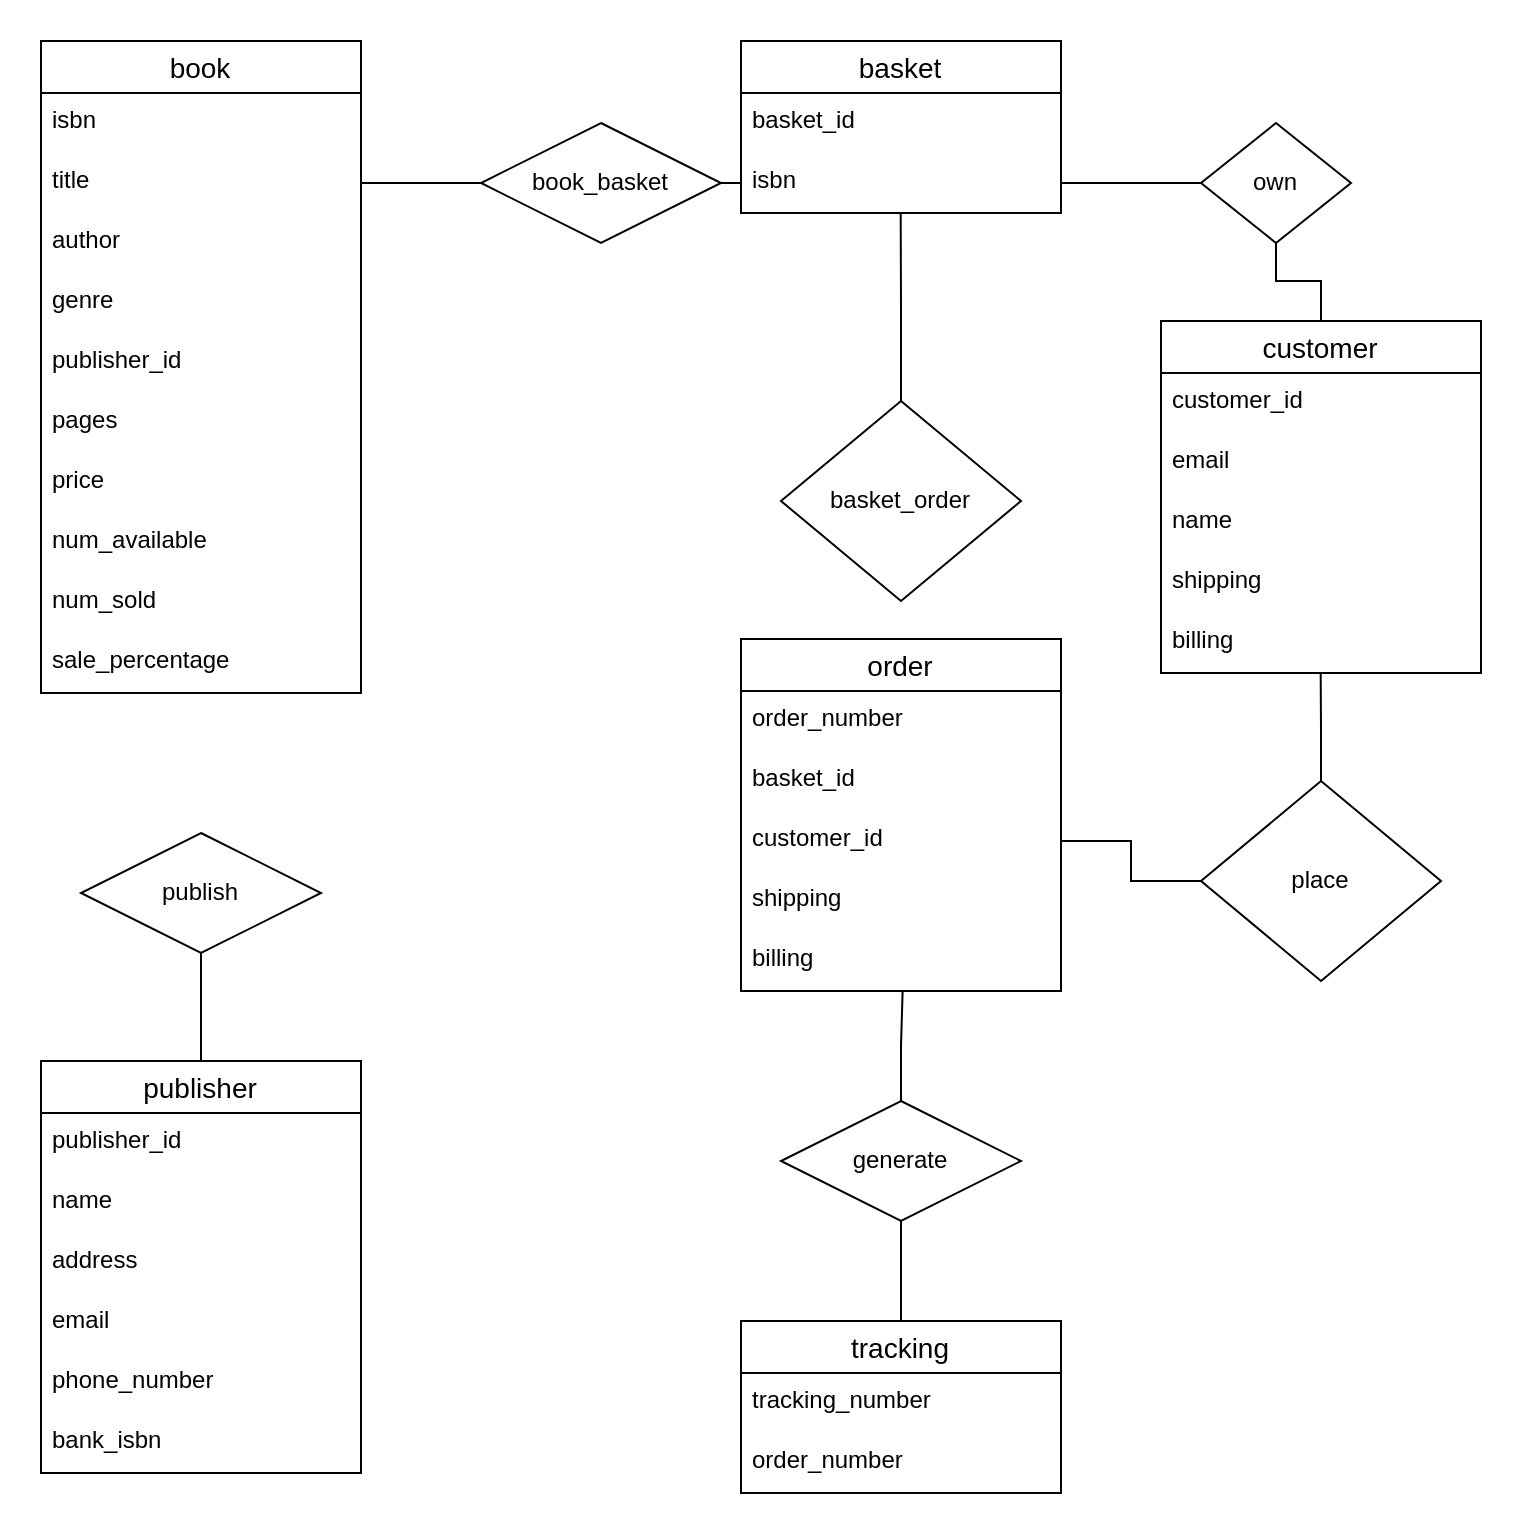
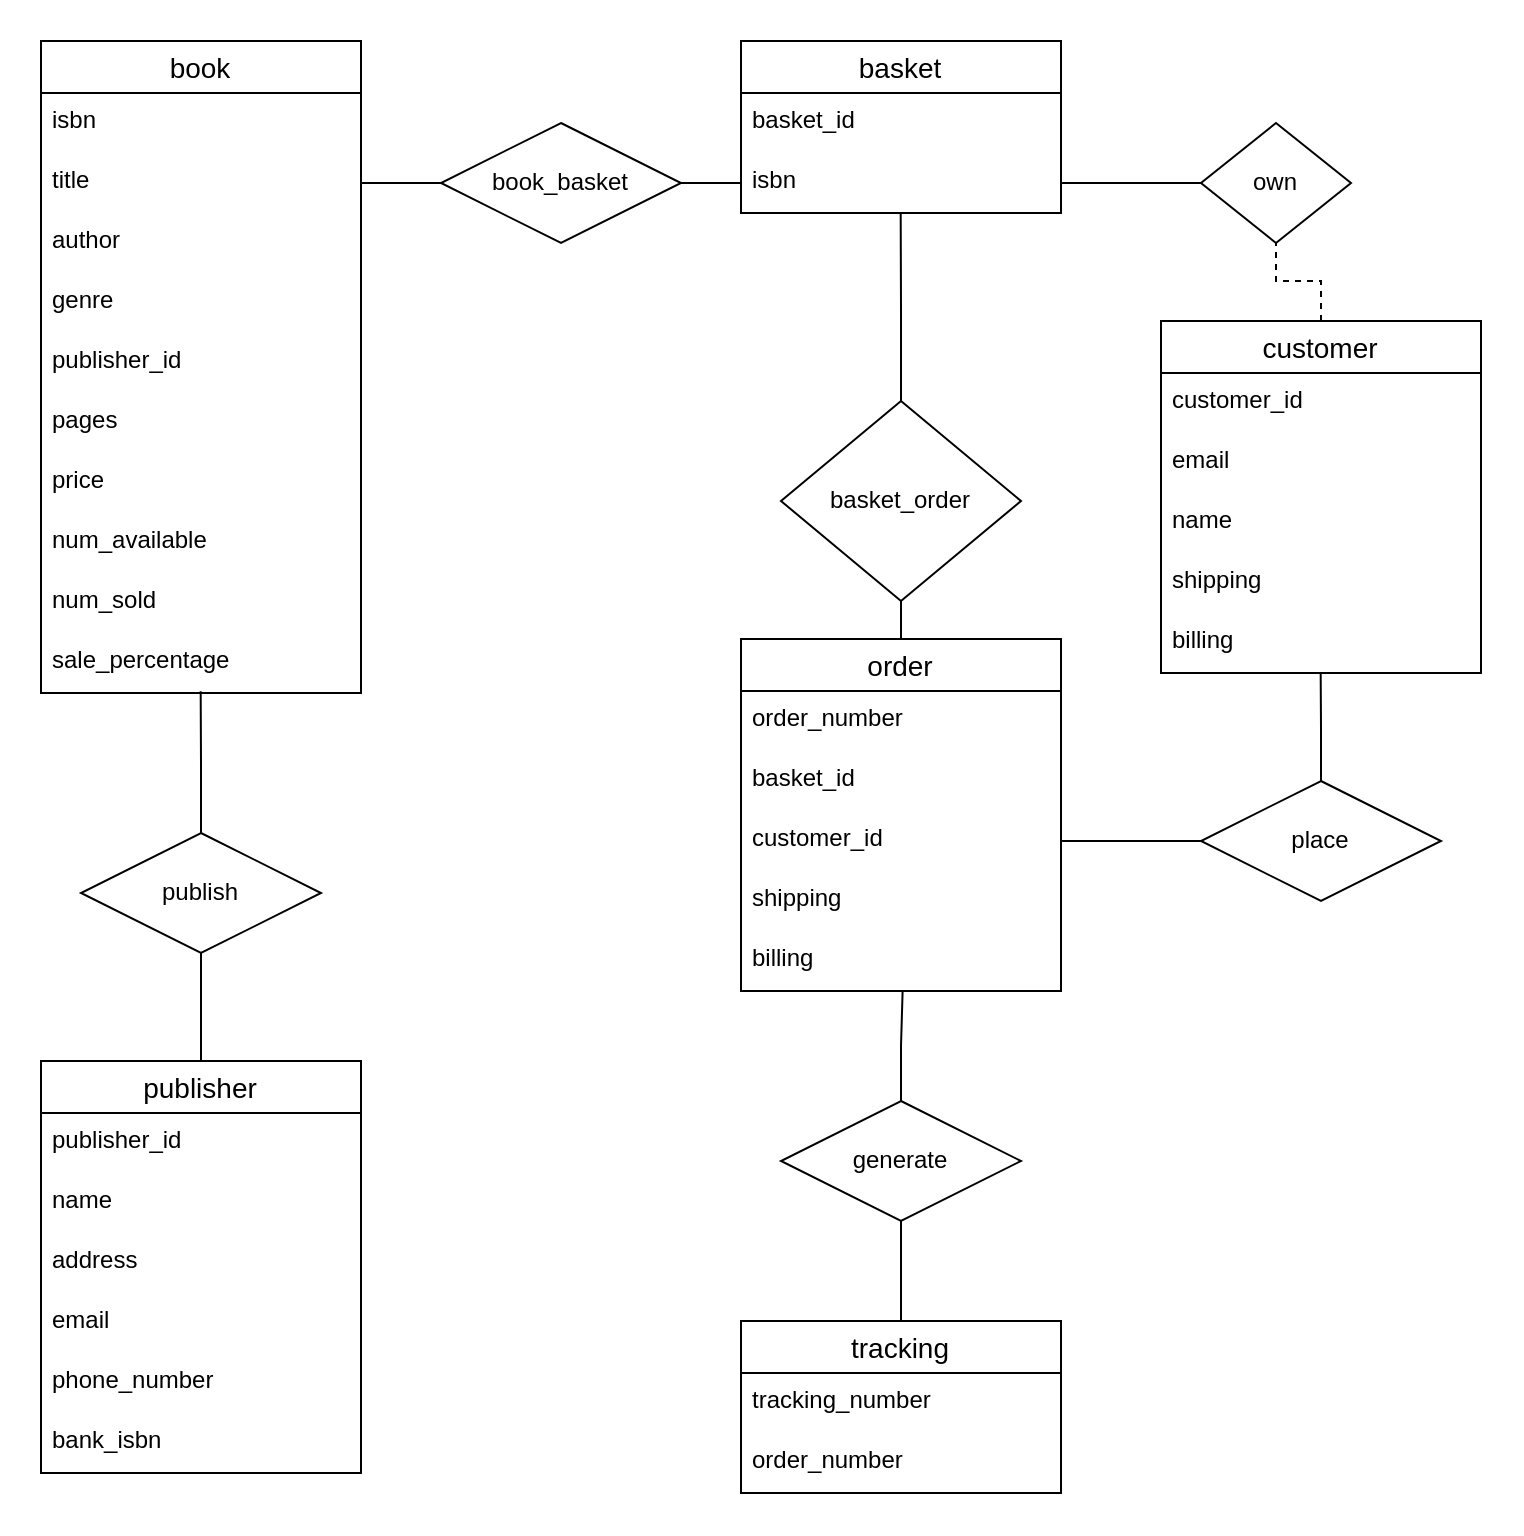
node "book_basket": moved (601, 183) -> (561, 183)
edge "own" -- "customer": style solid -> dashed
edge "basket_order" -- "order": added
edge "sale_percentage" -- "publish": added
node "place": size 240x200 -> 240x120
